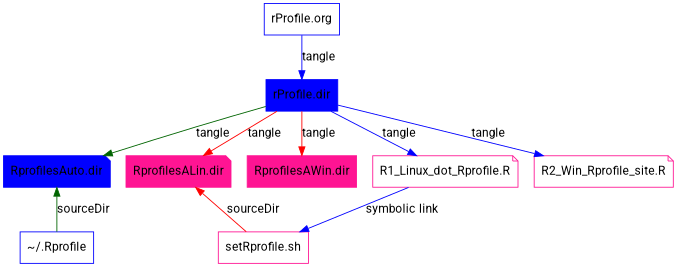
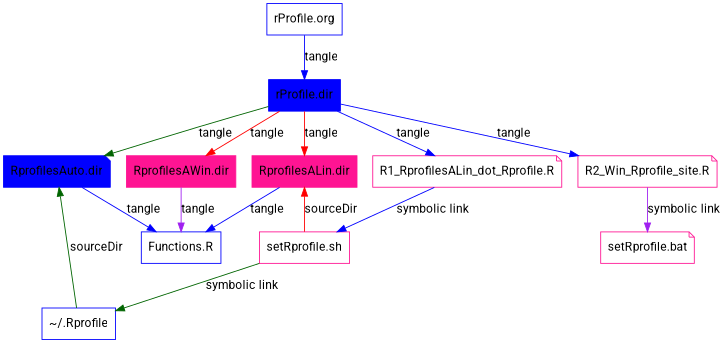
node "RprofilesALin.dir": shape note -> box
node "R1_Linux_dot_Rprofile.R": label "R1_Linux_dot_Rprofile.R" -> "R1_RprofilesALin_dot_Rprofile.R"
node "Functions.R": added
node "setRprofile.bat": added
edge "setRprofile.sh" -> "~/.Rprofile": added, label "symbolic link"
